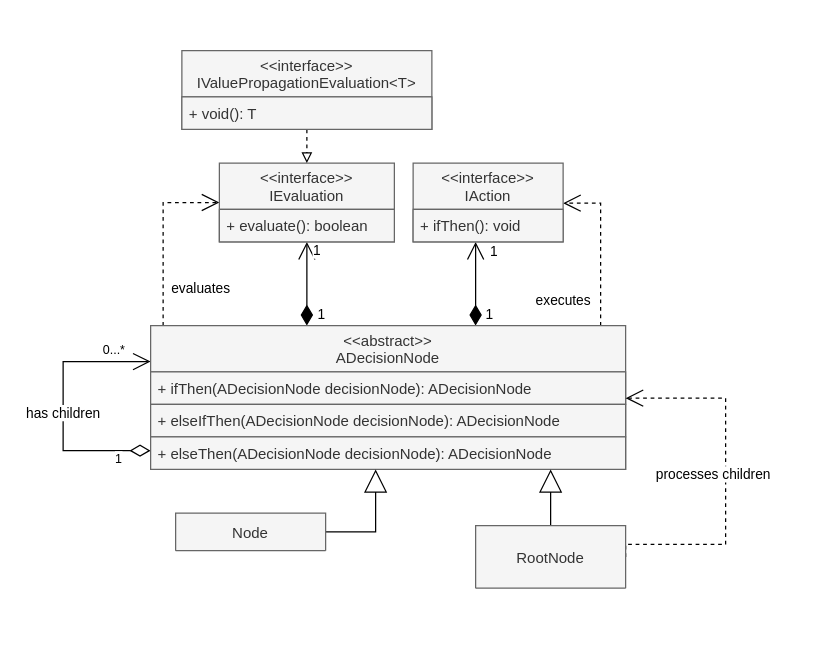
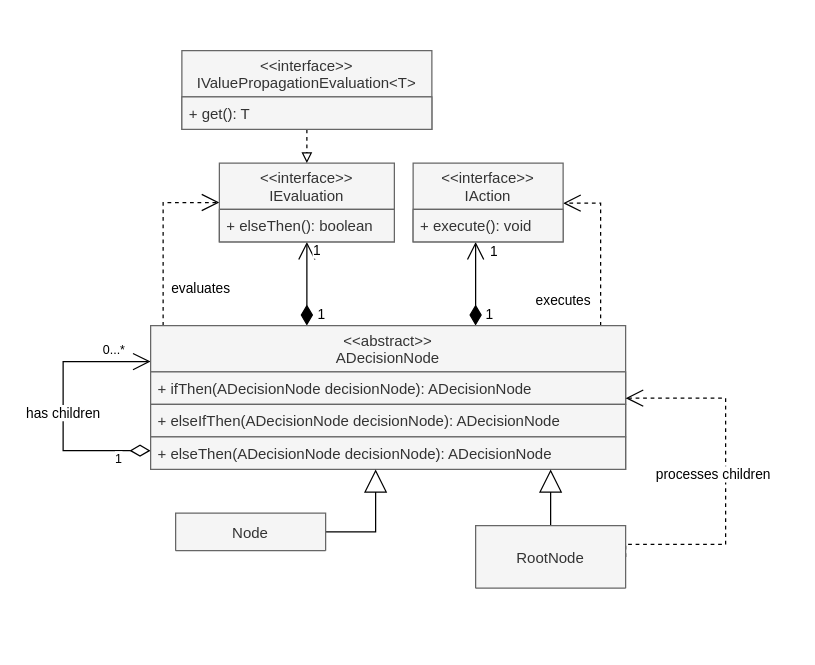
node "+ void(): T": label "+ void(): T" -> "+ get(): T"
node "+ evaluate(): boolean": label "+ evaluate(): boolean" -> "+ elseThen(): boolean"
node "+ ifThen(): void": label "+ ifThen(): void" -> "+ execute(): void"
